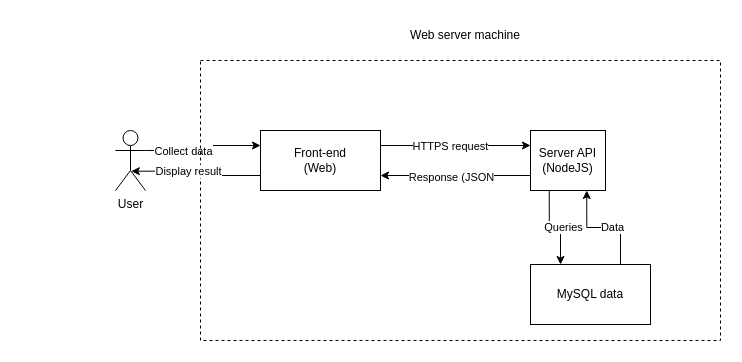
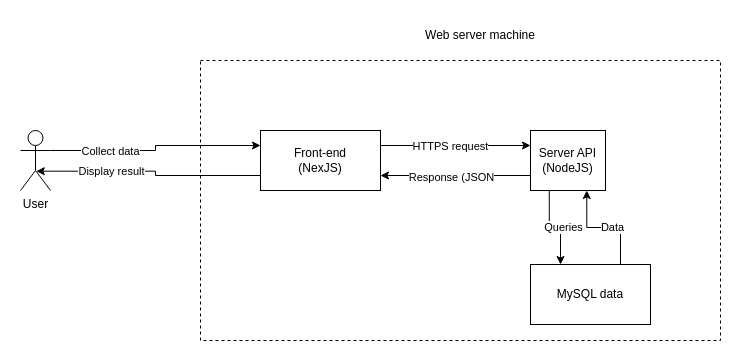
node "Web server machine": moved (466, 36) -> (481, 36)
node "User": moved (131, 161) -> (36, 161)
node "Front-end (Web)": label "Front-end (Web)" -> "Front-end (NexJS)"
